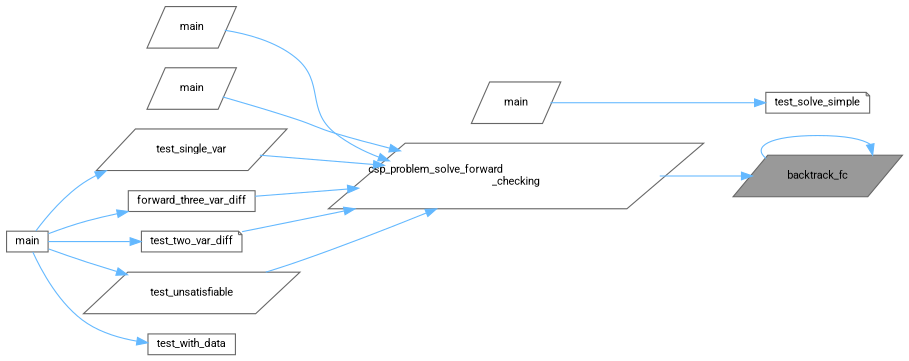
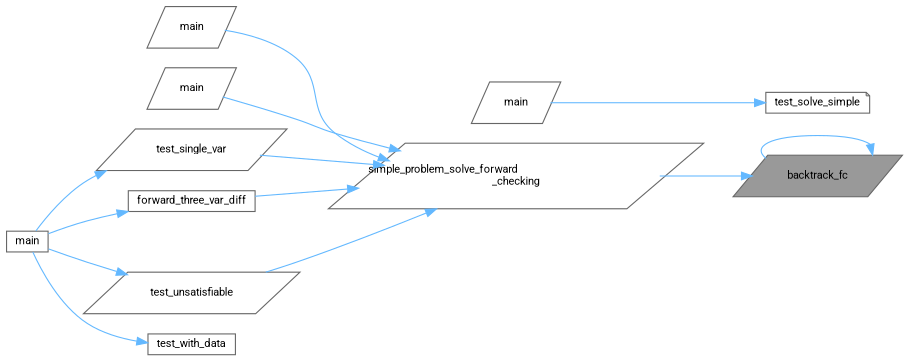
node "csp_problem_solve_forward _checking": label "csp_problem_solve_forward _checking" -> "simple_problem_solve_forward _checking"
node "test_two_var_diff": removed
